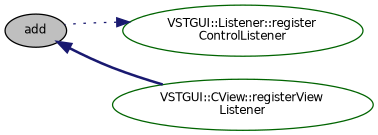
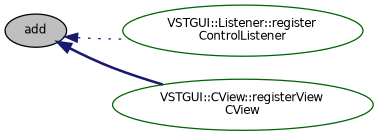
edge "add" -> "VSTGUI::Listener::register ControlListener": reversed
node "VSTGUI::CView::registerView Listener": label "VSTGUI::CView::registerView Listener" -> "VSTGUI::CView::registerView CView"
